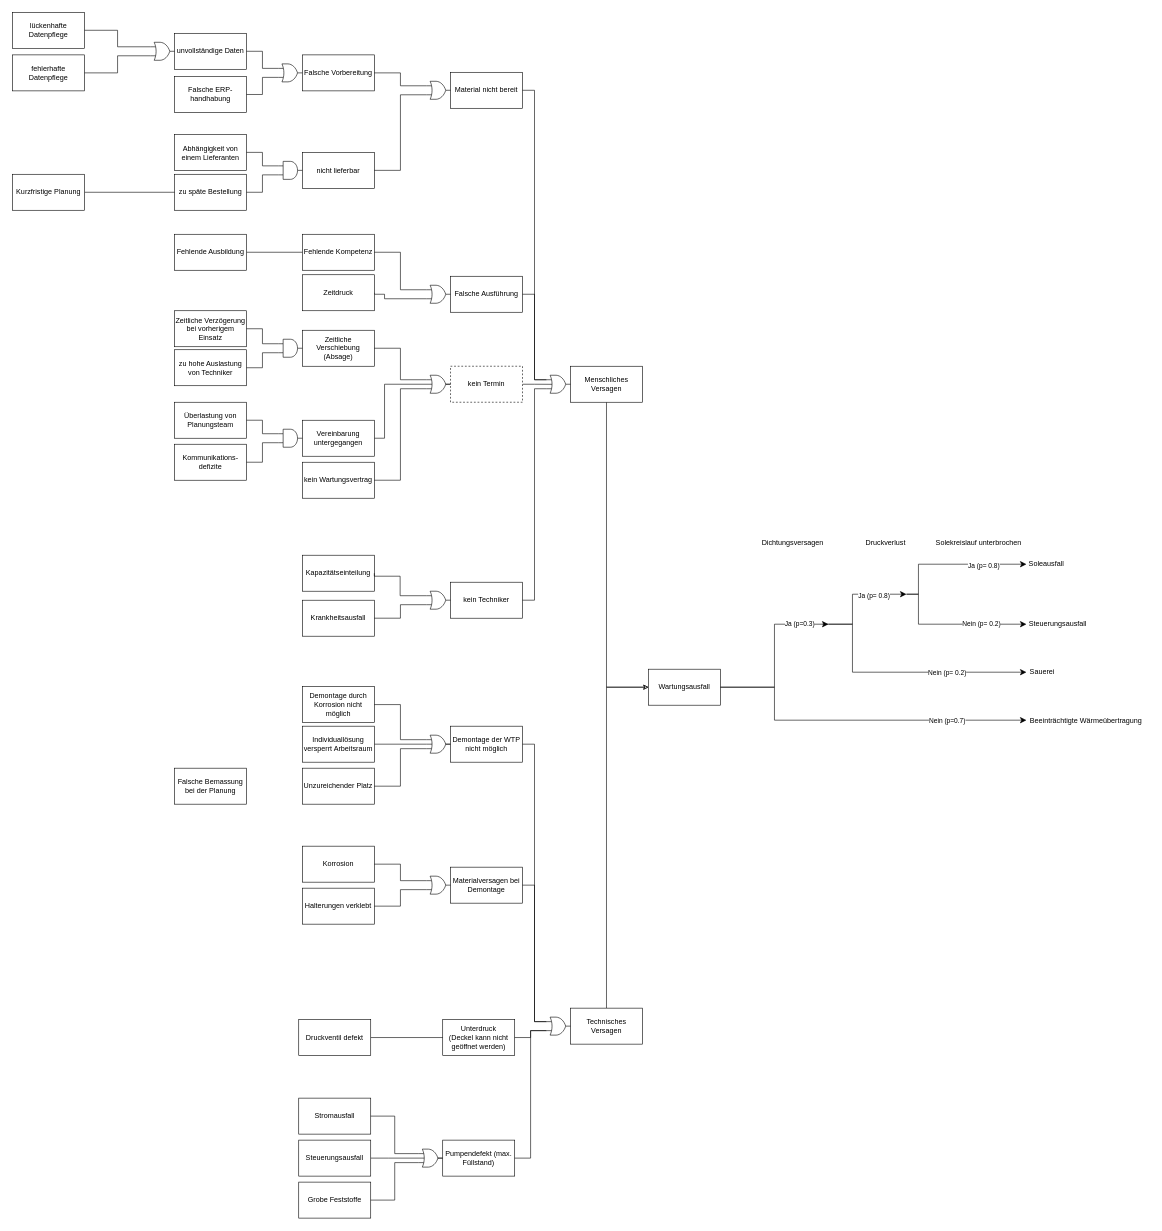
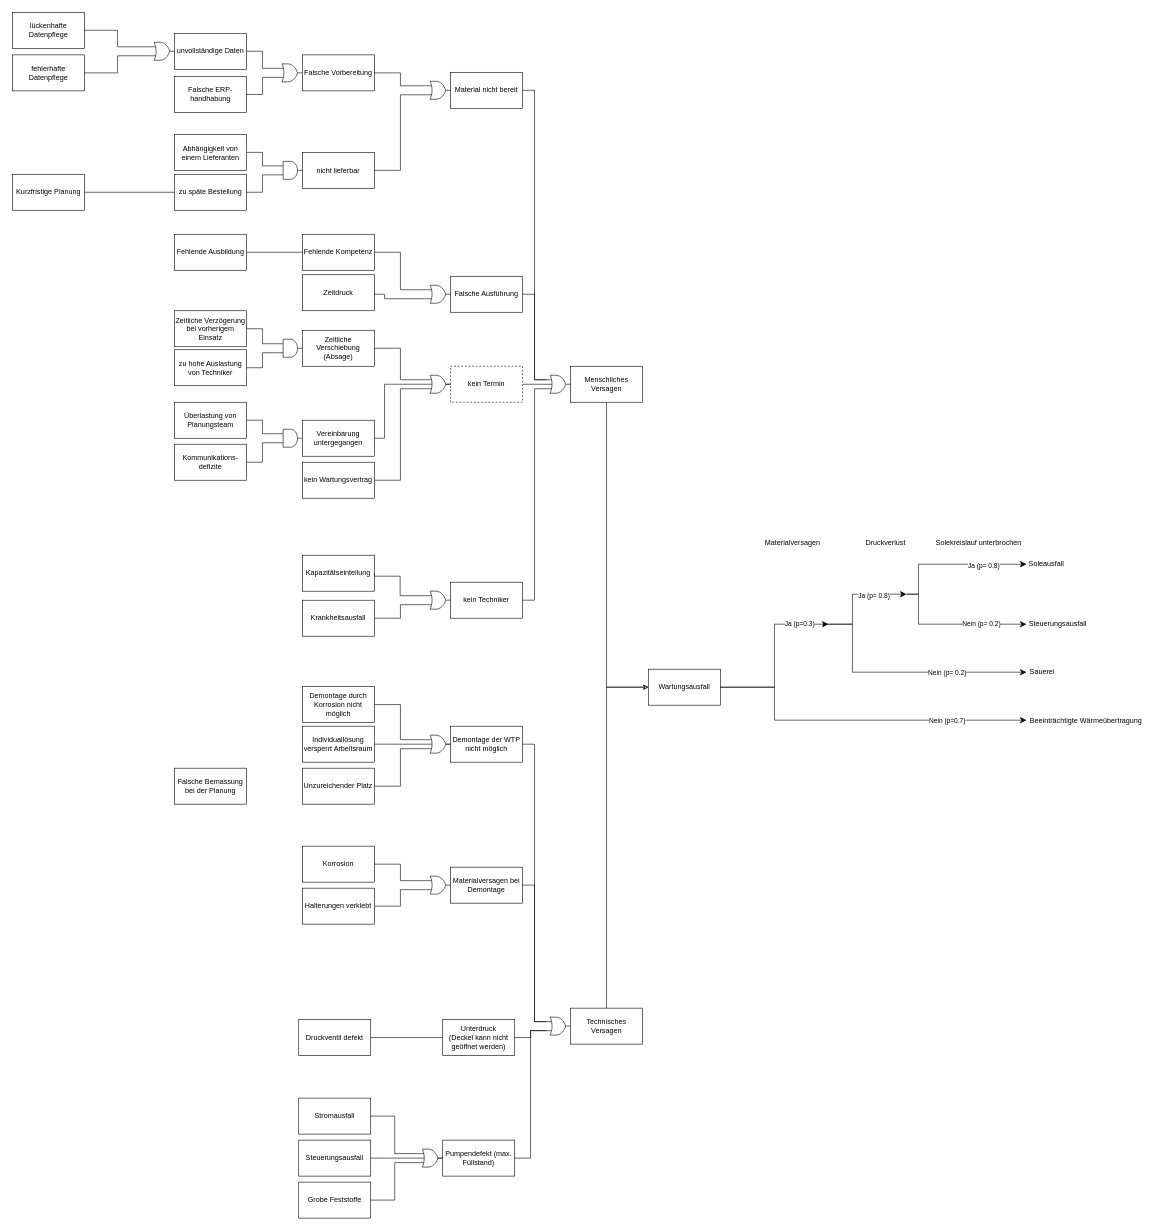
node "Dichtungsversagen": label "Dichtungsversagen" -> "Materialversagen"
